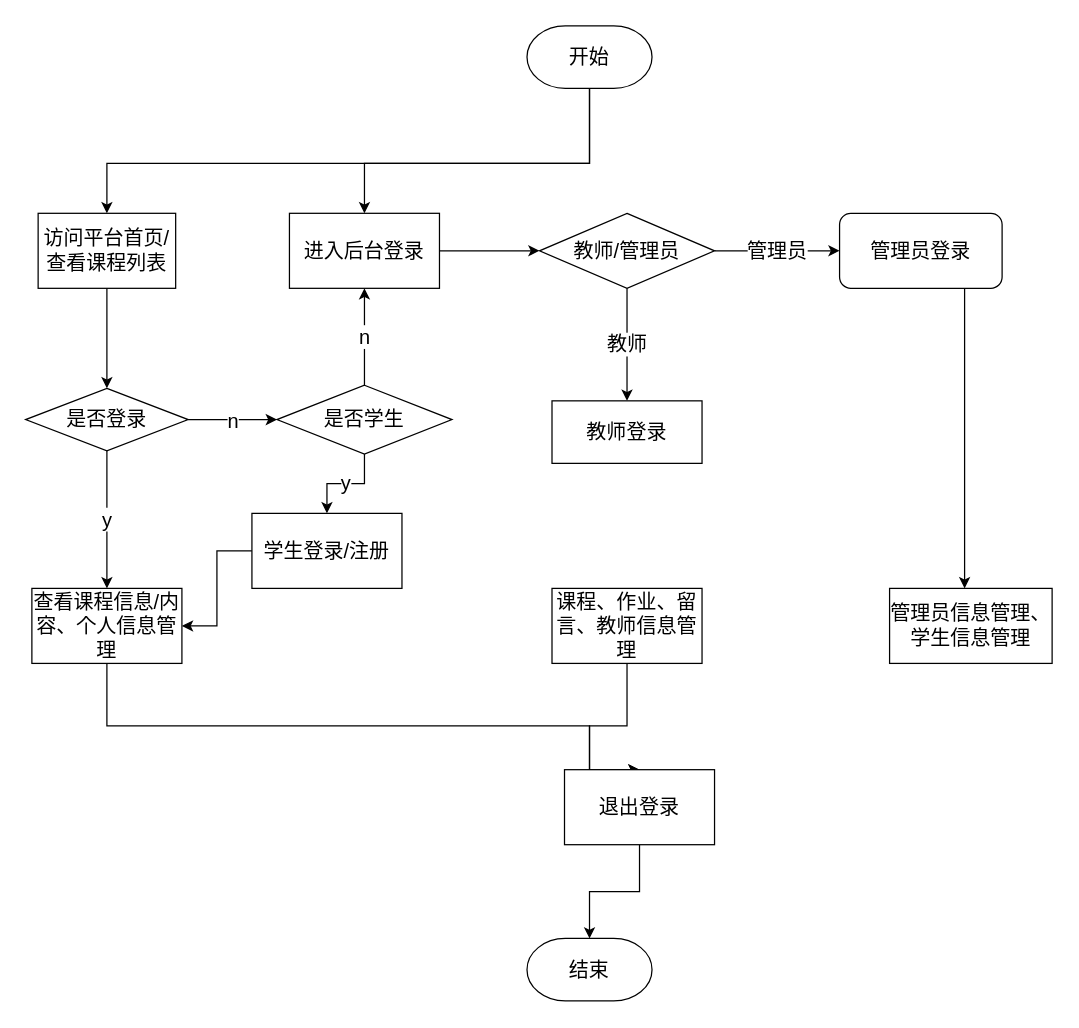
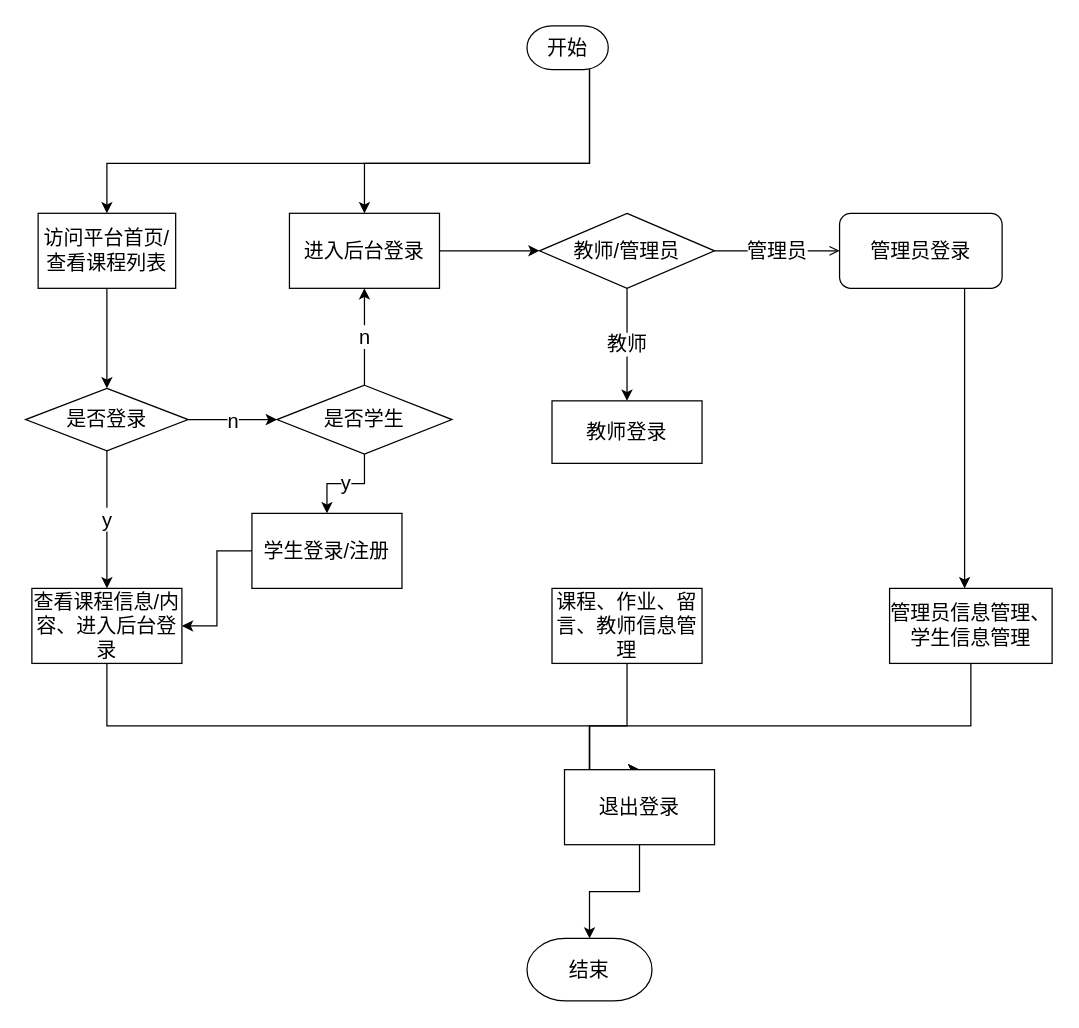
node "开始": size 125x63 -> 81x44
edge "教师/管理员" -> "管理员登录": arrowhead classic -> open
node "查看课程信息/内容、个人信息管理": label "查看课程信息/内容、个人信息管理" -> "查看课程信息/内容、进入后台登录"
edge "管理员信息管理、学生信息管理" -> "退出登录": added
